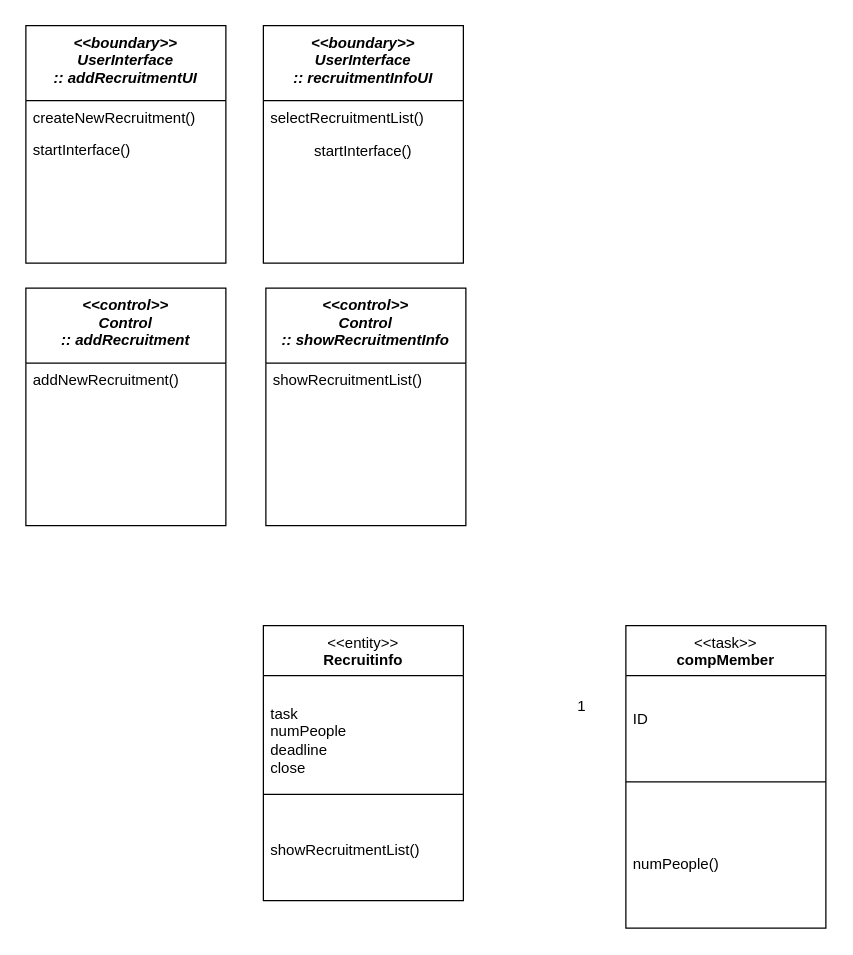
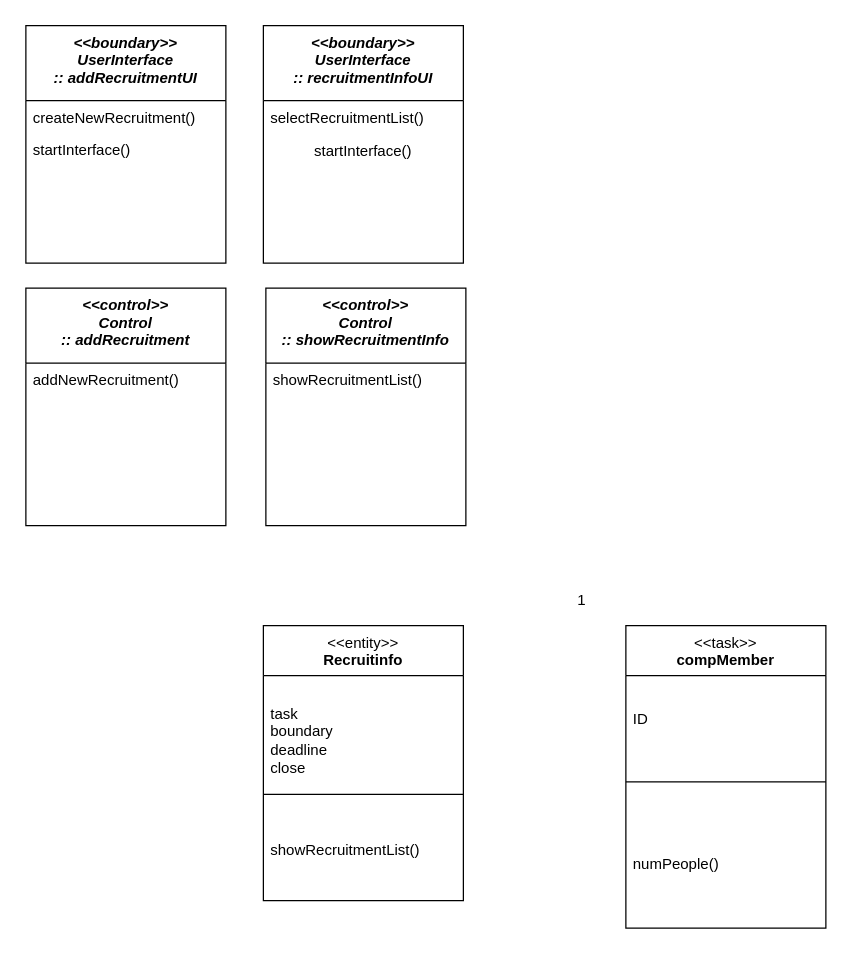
node "1": moved (582, 707) -> (582, 601)
node "task numPeople deadline close": label "task numPeople deadline close" -> "task boundary deadline close"
